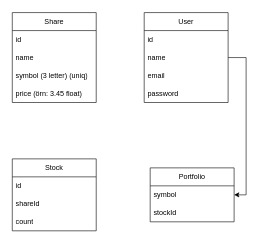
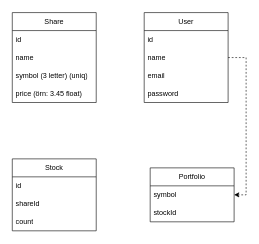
edge "User" -> "Portfolio": style solid -> dashed
